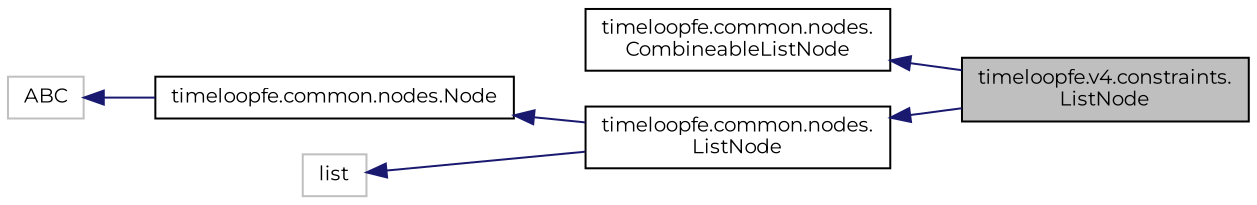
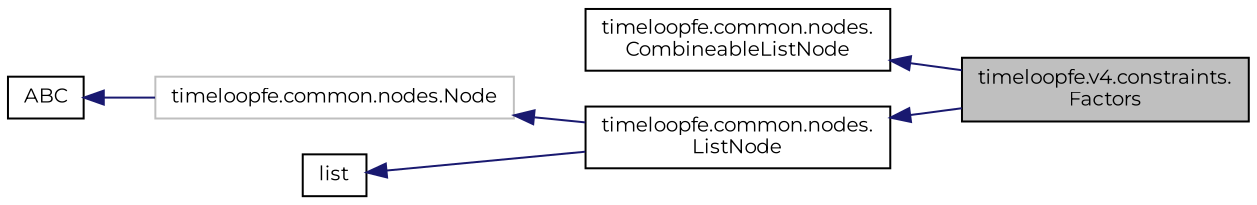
node "timeloopfe.v4.constraints. ListNode": label "timeloopfe.v4.constraints. ListNode" -> "timeloopfe.v4.constraints. Factors"
node "ABC": color grey75 -> black
node "timeloopfe.common.nodes.Node": color black -> grey75
node "list": color grey75 -> black
